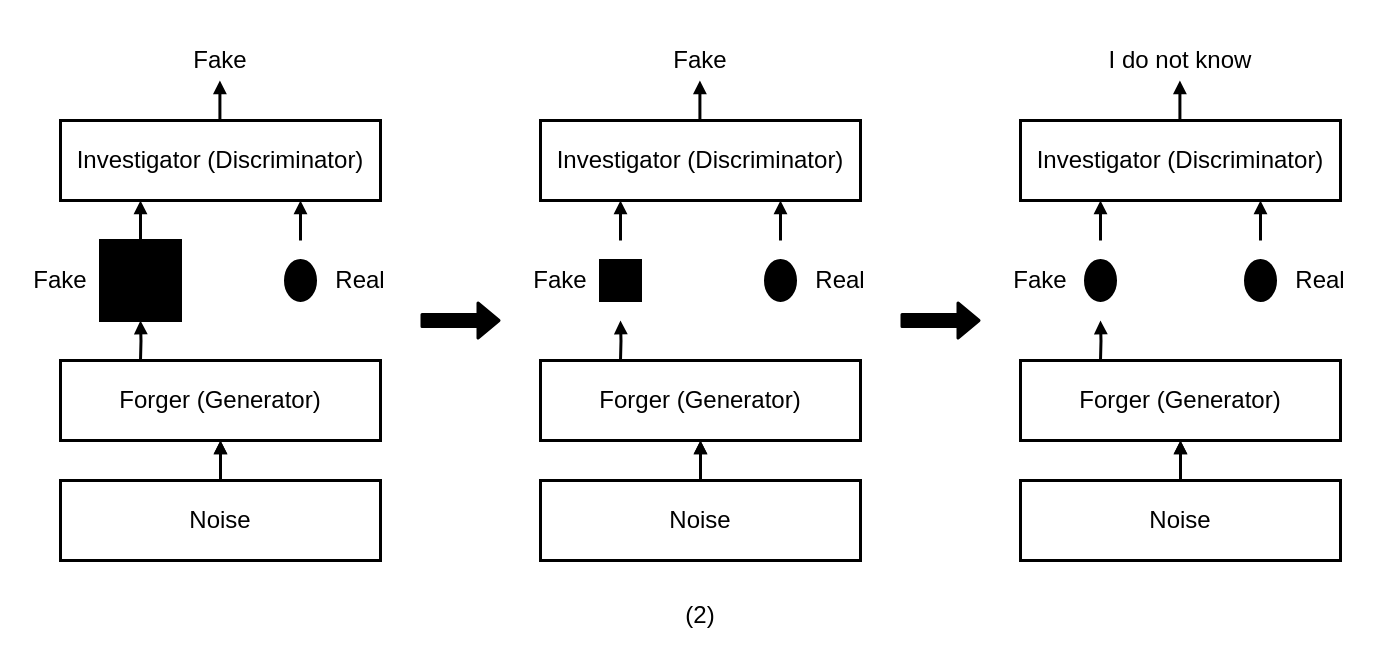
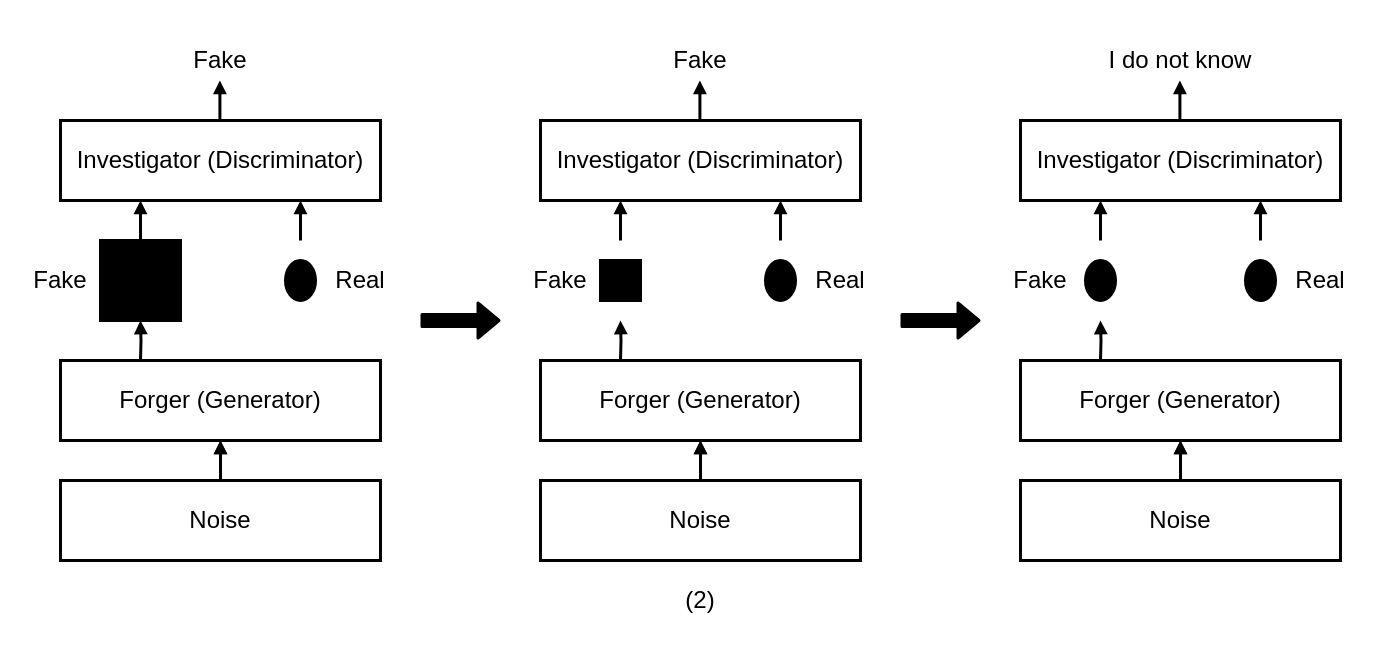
node "(2)": moved (701, 616) -> (701, 601)
